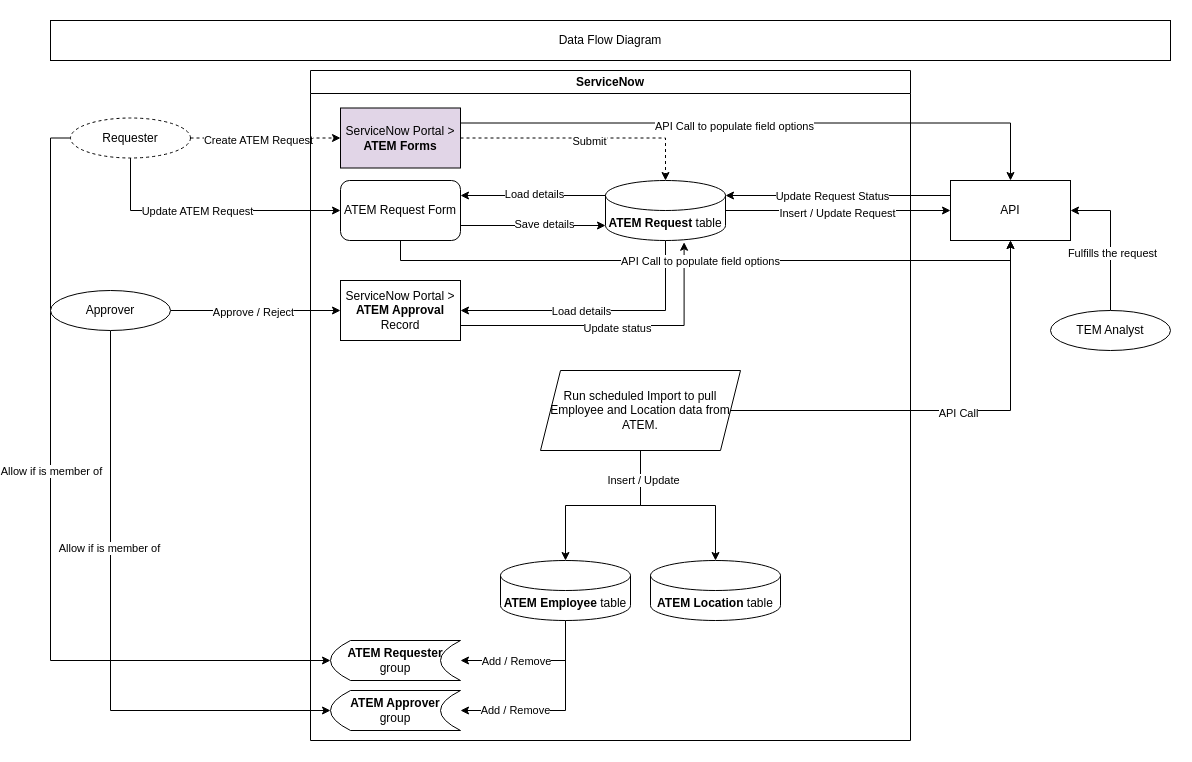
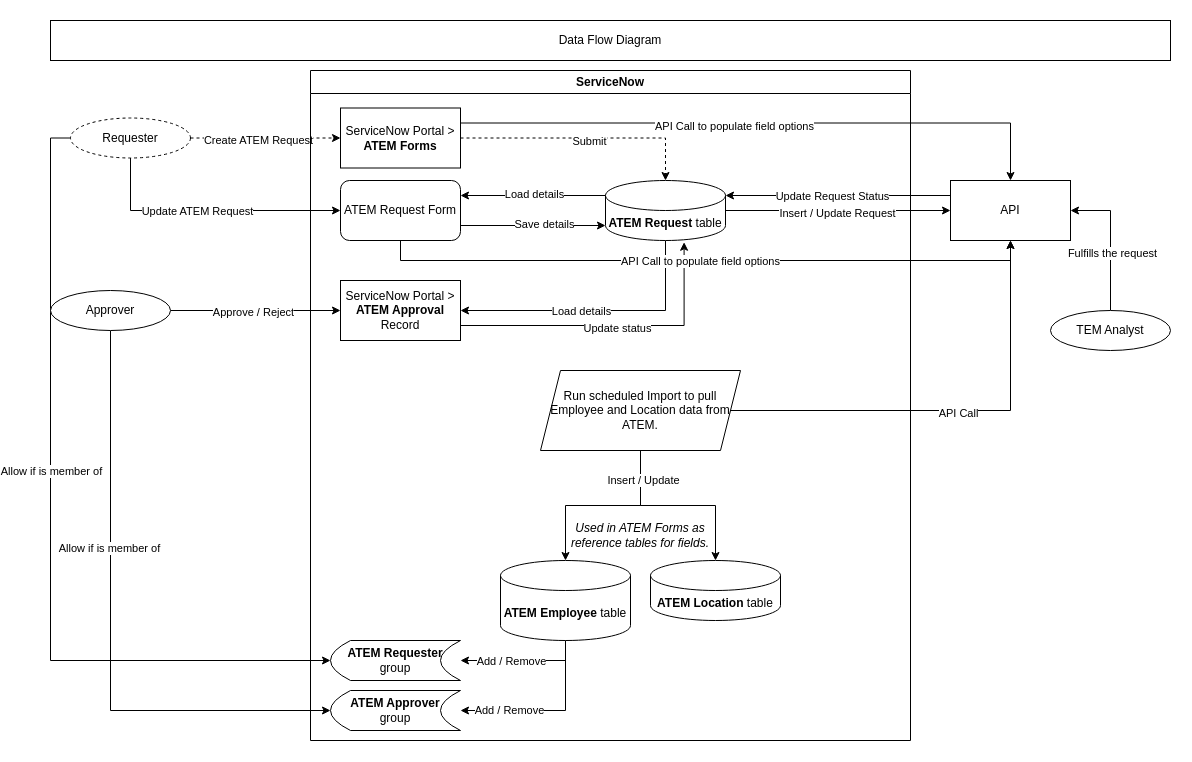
node "ServiceNow Portal > ATEM Forms": fillcolor #e1d5e7 -> #ffffff
node "Used in ATEM Forms as reference tables for fields.": added
node "ATEM Employee table": size 130x60 -> 130x80
